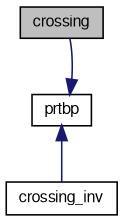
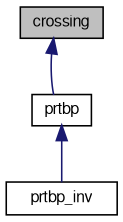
edge "crossing" -> "prtbp": reversed
node "crossing_inv": label "crossing_inv" -> "prtbp_inv"
